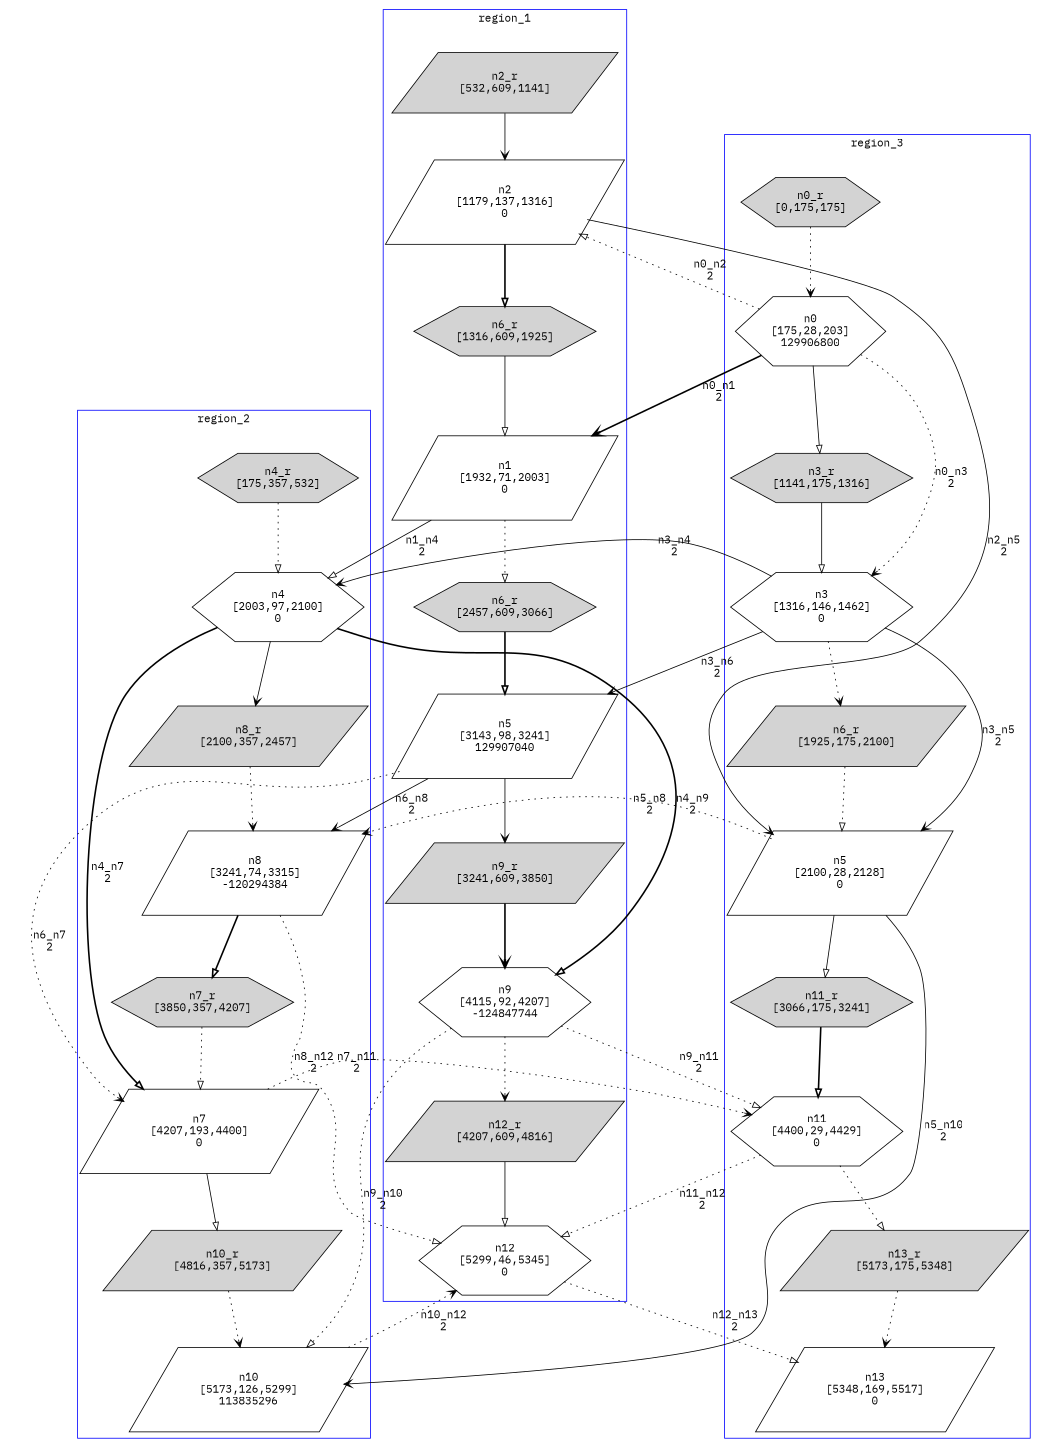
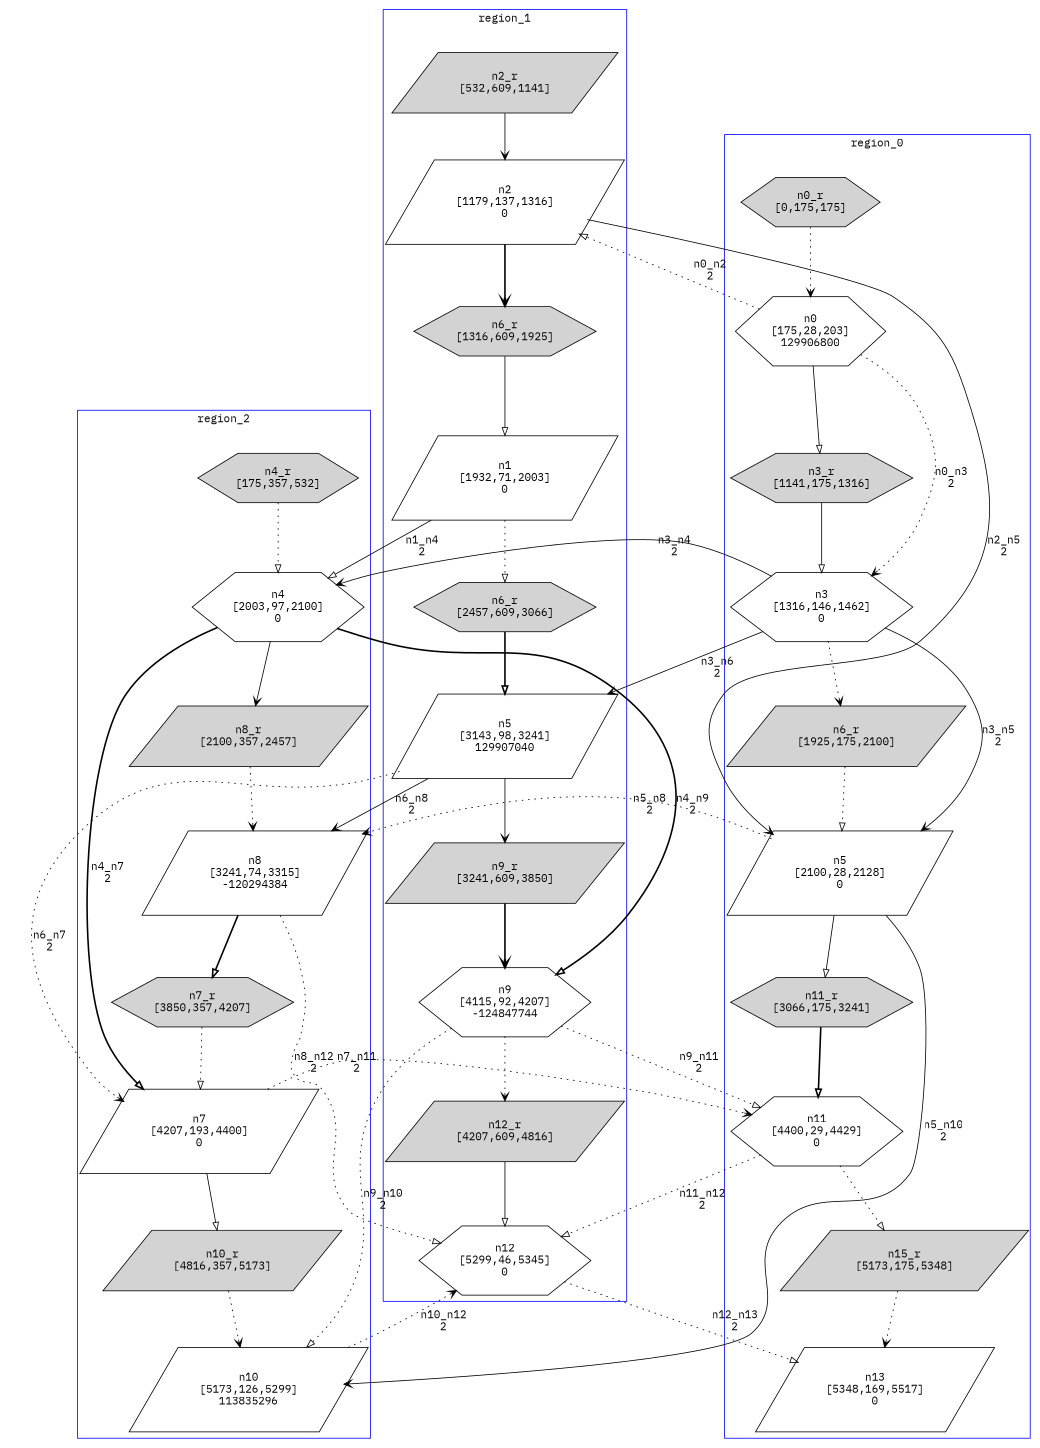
cluster "region_3": label "region_3" -> "region_0"
edge "n2 [1179,137,1316] 0" -> "n6_r [1316,609,1925]": arrowhead onormal -> vee
edge "n0 [175,28,203] 129906800" -> "n1 [1932,71,2003] 0": removed, label "n0_n1 2"
node "n13_r [5173,175,5348]": label "n13_r [5173,175,5348]" -> "n15_r [5173,175,5348]"
